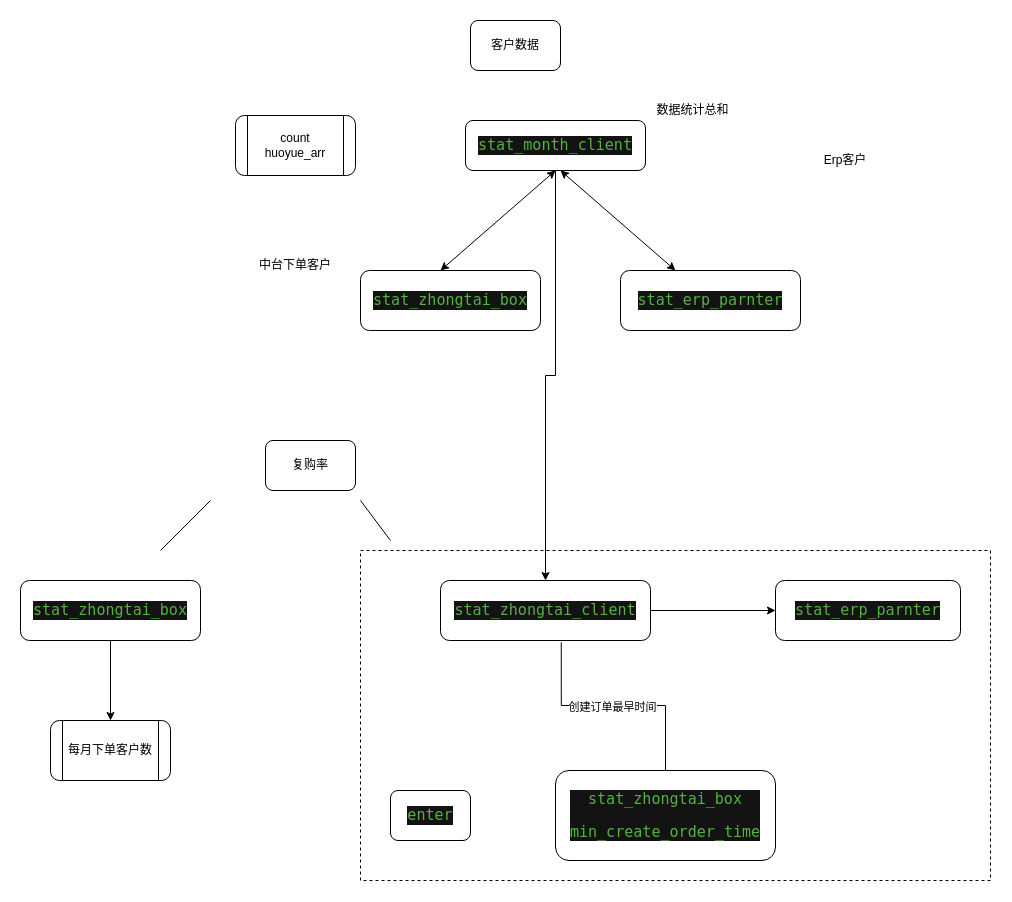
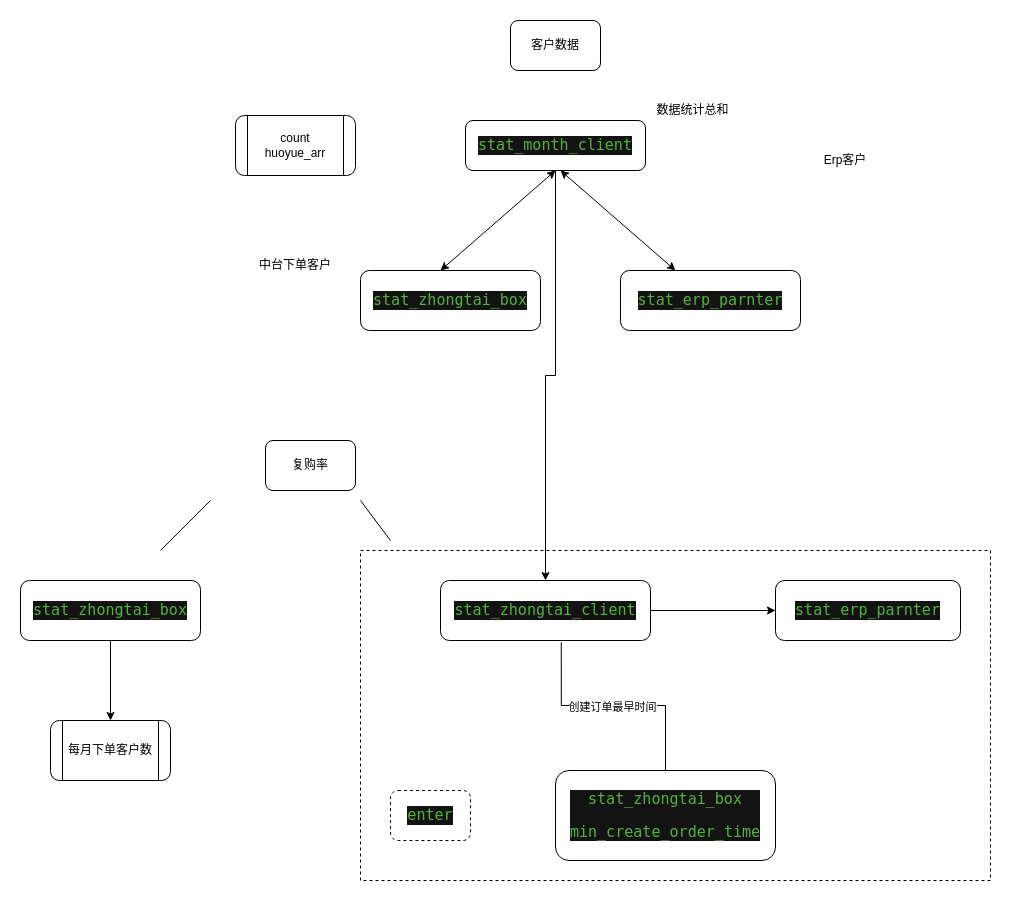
node "客户数据": moved (516, 46) -> (556, 46)
node "enter": style solid -> dashed
